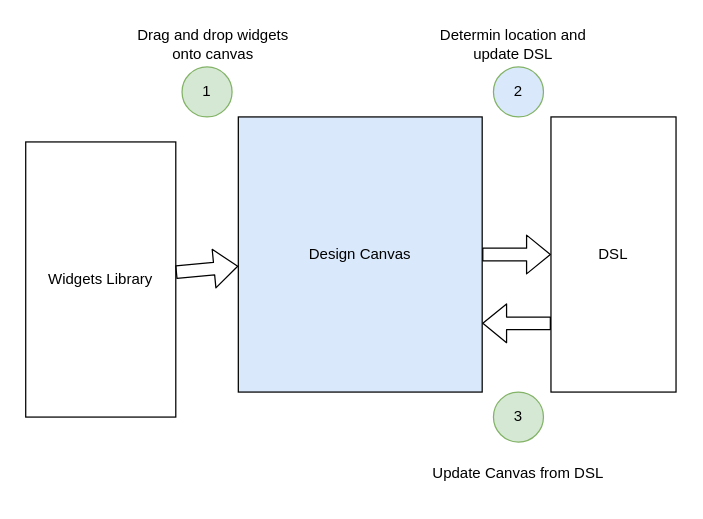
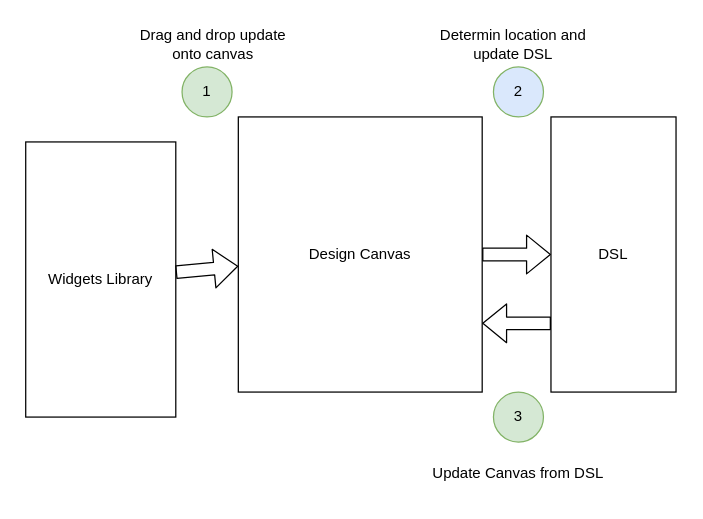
node "Drag and drop widgets onto canvas": label "Drag and drop widgets onto canvas" -> "Drag and drop update onto canvas"
node "Design Canvas": fillcolor #dae8fc -> #ffffff
